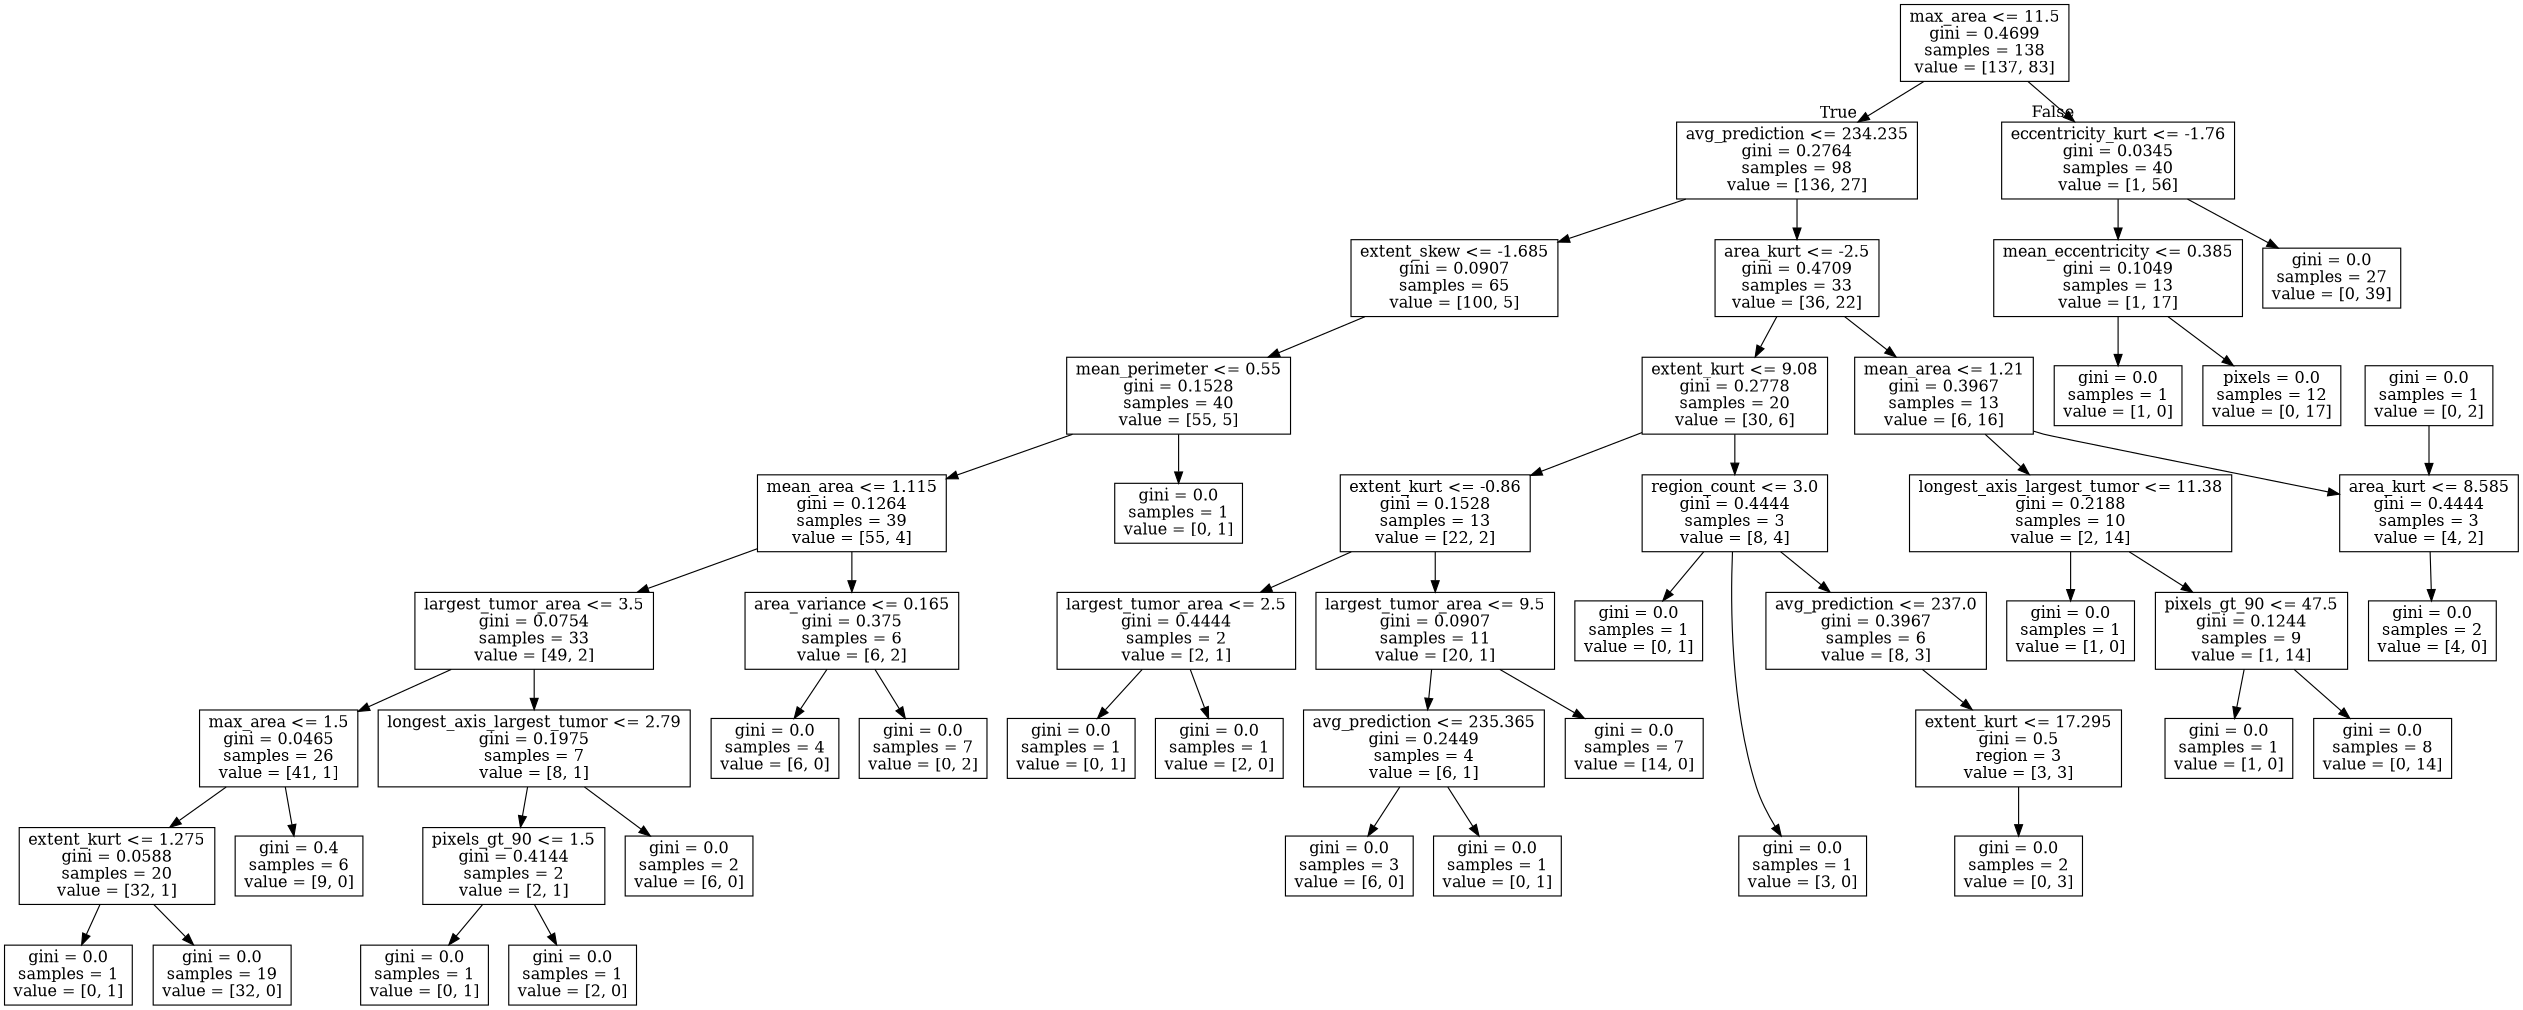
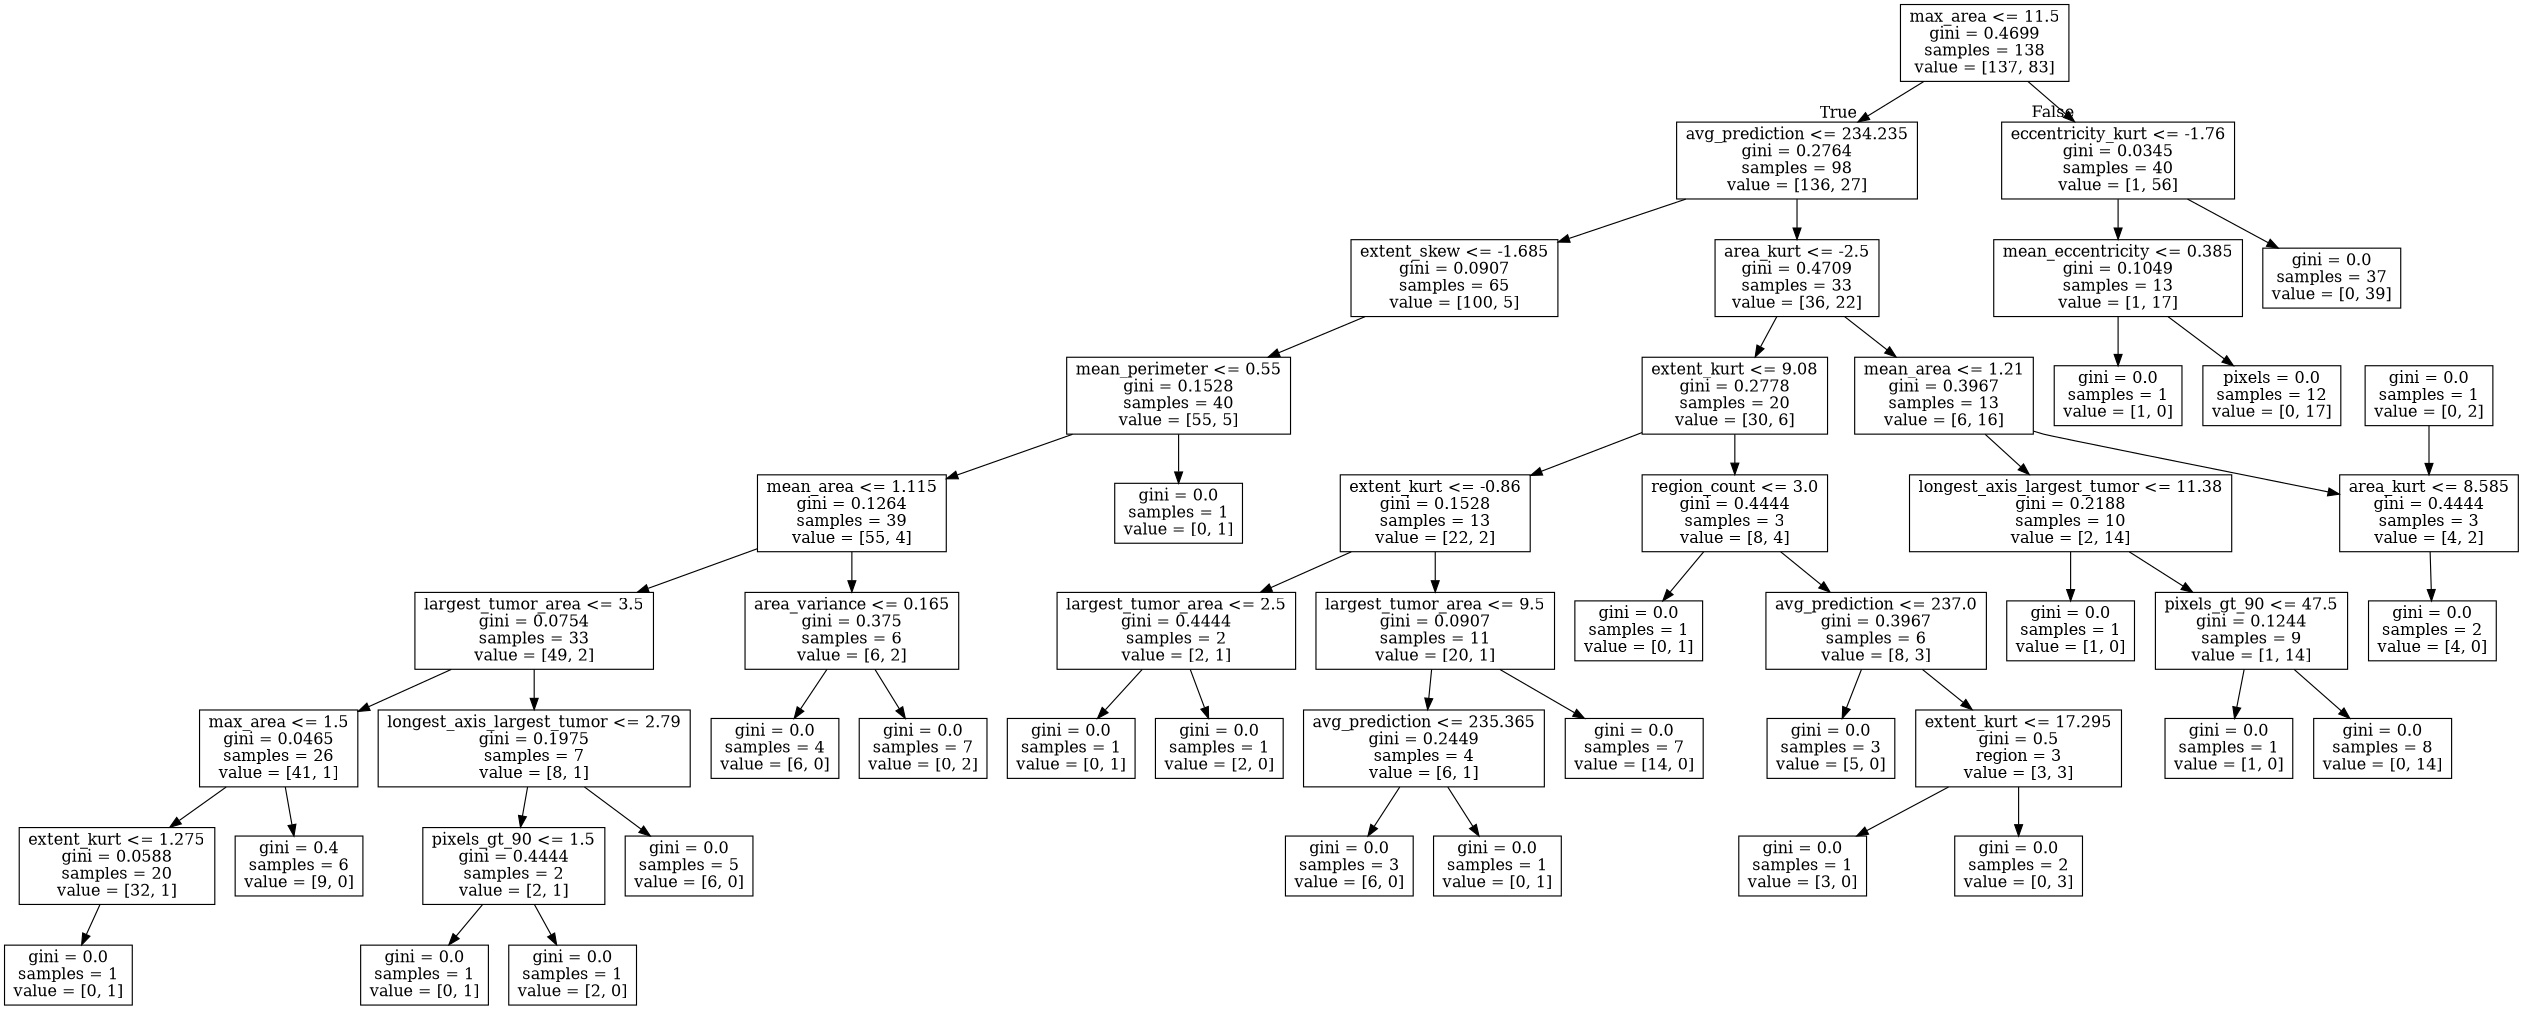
node "gini = 0.0 samples = 27 value = [0, 39]": label "gini = 0.0 samples = 27 value = [0, 39]" -> "gini = 0.0 samples = 37 value = [0, 39]"
edge "region_count <= 3.0 gini = 0.4444 samples = 3 value = [8, 4]" -> "gini = 0.0 samples = 1 value = [3, 0]": now "extent_kurt <= 17.295 gini = 0.5 region = 3 value = [3, 3]" -> "gini = 0.0 samples = 1 value = [3, 0]"
node "gini = 0.0 samples = 3 value = [5, 0]": added
node "pixels_gt_90 <= 1.5 gini = 0.4144 samples = 2 value = [2, 1]": label "pixels_gt_90 <= 1.5 gini = 0.4144 samples = 2 value = [2, 1]" -> "pixels_gt_90 <= 1.5 gini = 0.4444 samples = 2 value = [2, 1]"
node "gini = 0.0 samples = 2 value = [6, 0]": label "gini = 0.0 samples = 2 value = [6, 0]" -> "gini = 0.0 samples = 5 value = [6, 0]"
node "gini = 0.0 samples = 19 value = [32, 0]": removed
